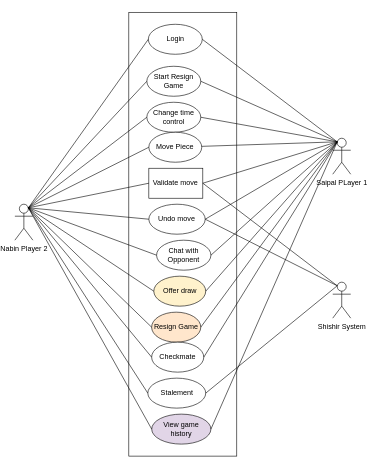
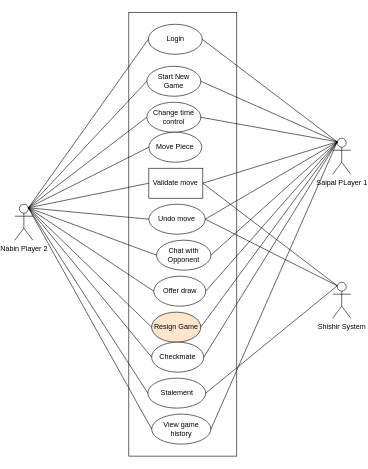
node "Start Resign Game": label "Start Resign Game" -> "Start New Game"
edge "Move Piece" -- "Saipal PLayer 1": removed
node "Offer draw": fillcolor #fff2cc -> #ffffff
node "View game history": fillcolor #e1d5e7 -> #ffffff
